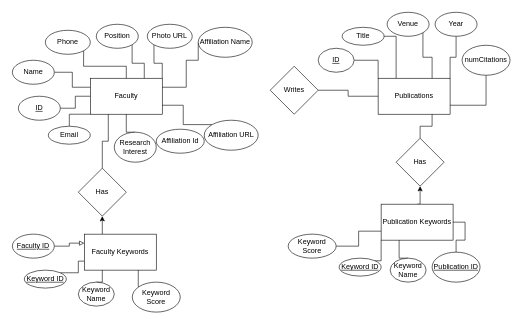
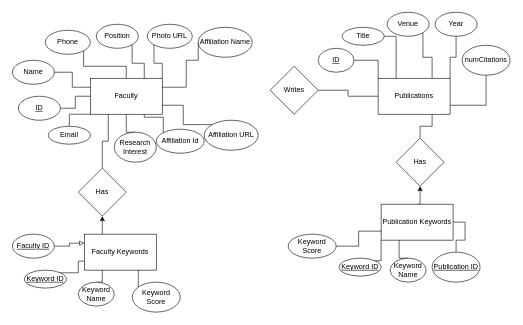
edge "Faculty" -- "Affiliation Id": added
